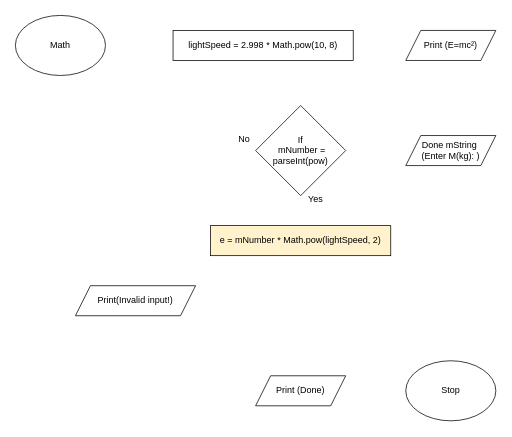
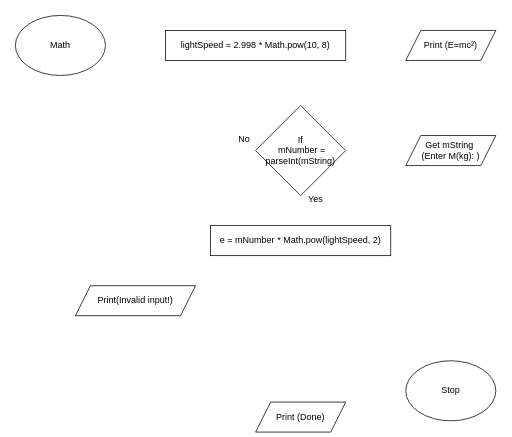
node "lightSpeed = 2.998 * Math.pow(10, 8)": moved (263, 45) -> (255, 45)
node "If mNumber = parseInt(pow)": label "If mNumber = parseInt(pow)" -> "If mNumber = parseInt(mString)"
node "Done mString (Enter M(kg): )": label "Done mString (Enter M(kg): )" -> "Get mString (Enter M(kg): )"
node "e = mNumber * Math.pow(lightSpeed, 2)": fillcolor #fff2cc -> #ffffff
node "Print (Done)": moved (300, 390) -> (300, 417)
